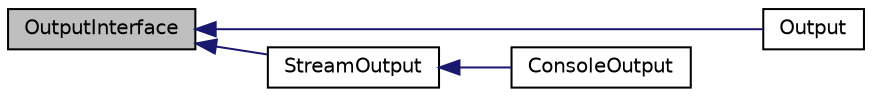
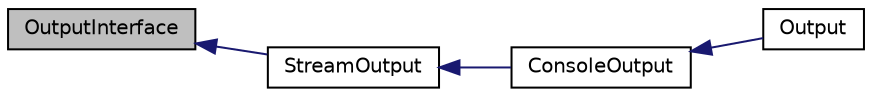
edge "Output" -> "OutputInterface": now "Output" -> "ConsoleOutput"
